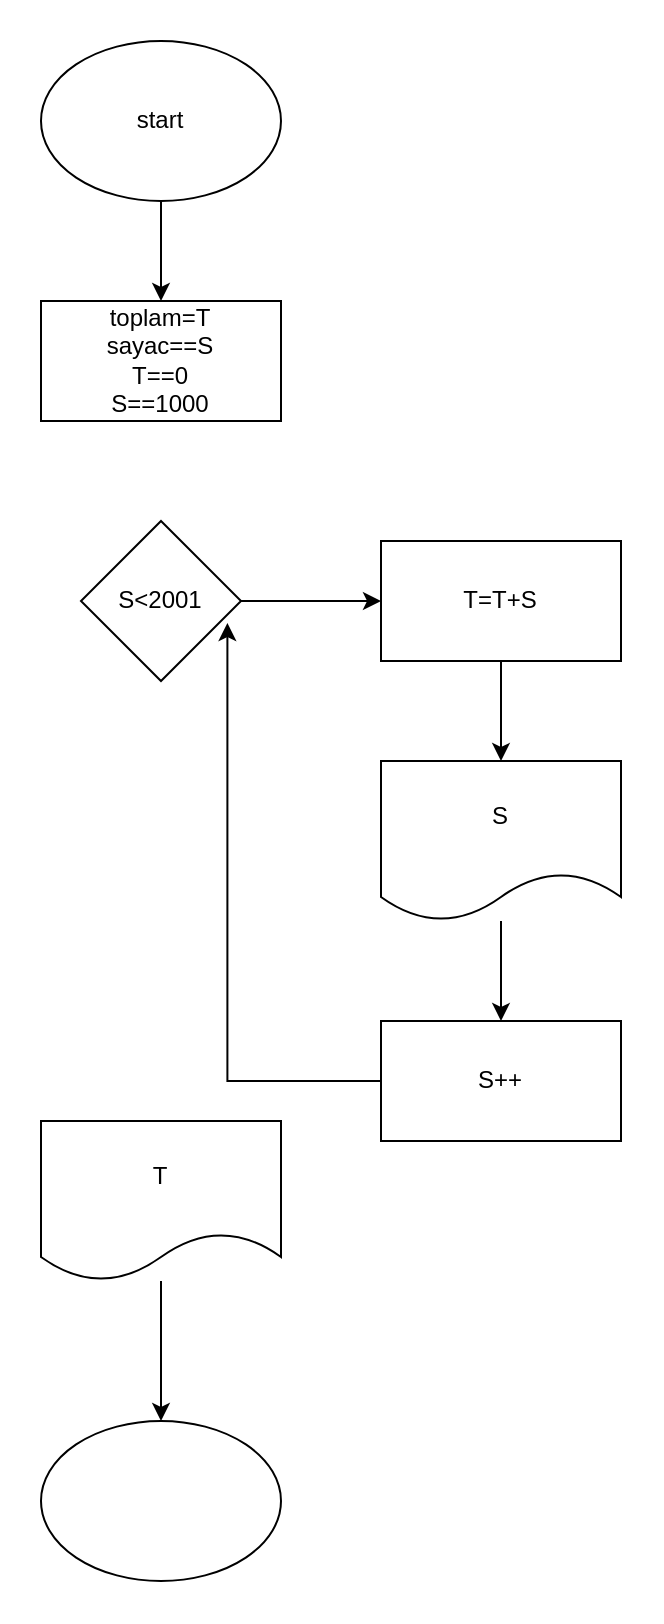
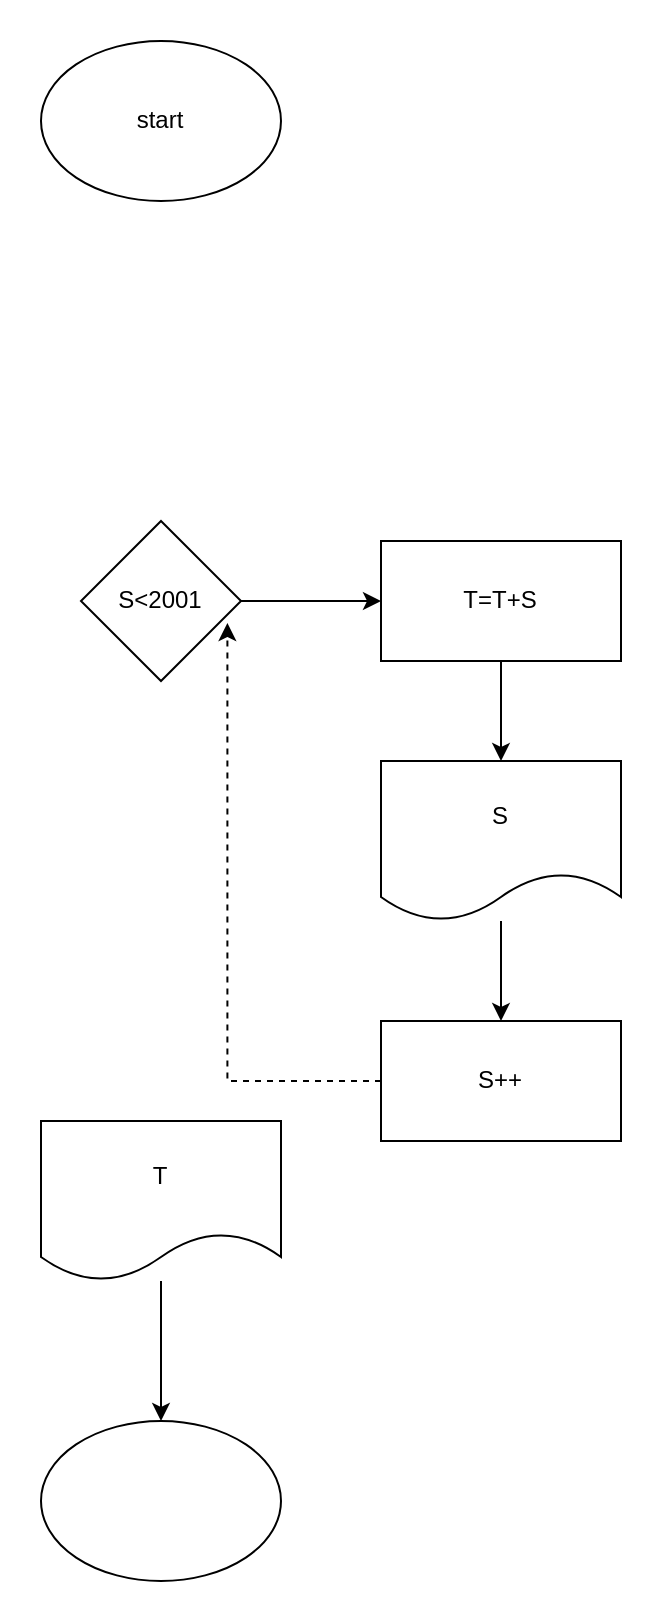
edge "start" -> "toplam=T sayac==S T==0 S==1000": removed
node "toplam=T sayac==S T==0 S==1000": removed
edge "S++" -> "S<2001": style solid -> dashed
